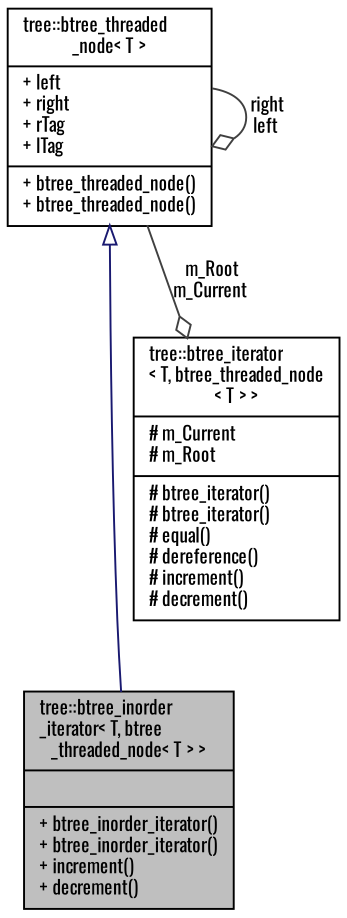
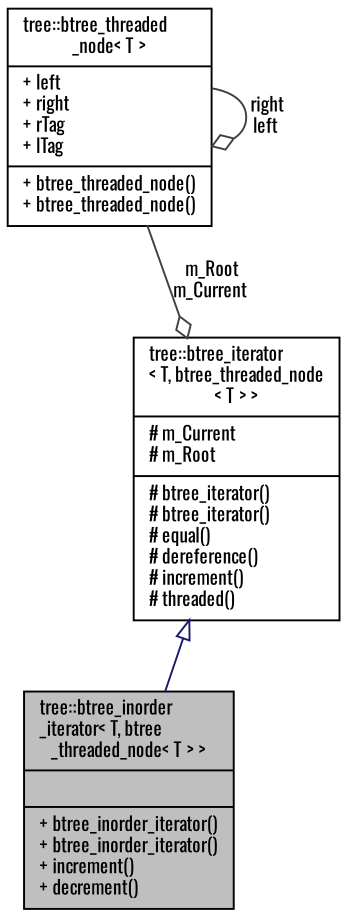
edge "tree::btree_inorder" -> "tree::btree_threaded": now "tree::btree_inorder" -> "tree::btree_iterator"
node "tree::btree_iterator": text "# decrement()" -> "# threaded()"
